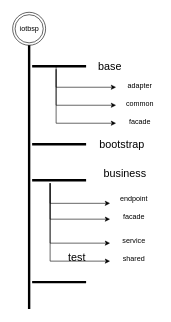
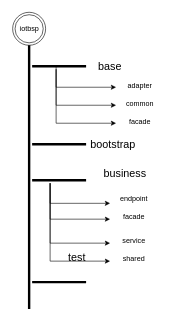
node "bootstrap": moved (122, 144) -> (113, 144)
